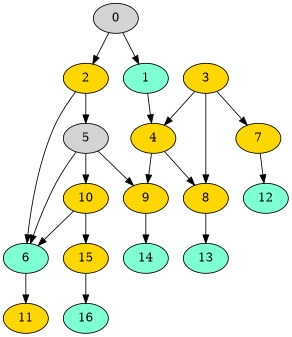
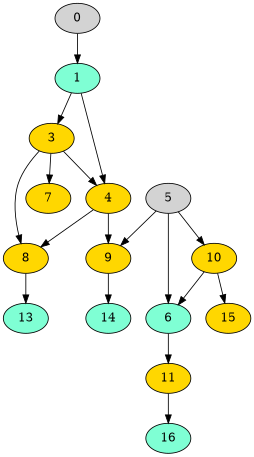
node "2": removed
edge "1" -> "3": added
node "12": removed
edge "15" -> "16": now "11" -> "16"
